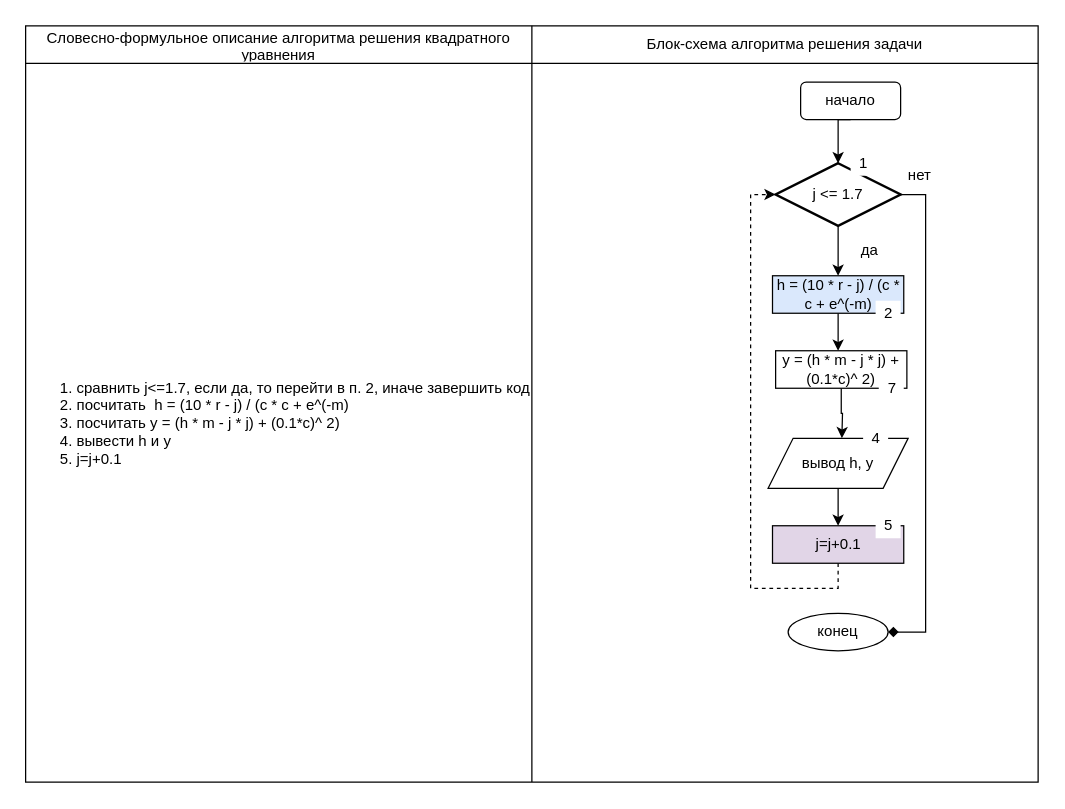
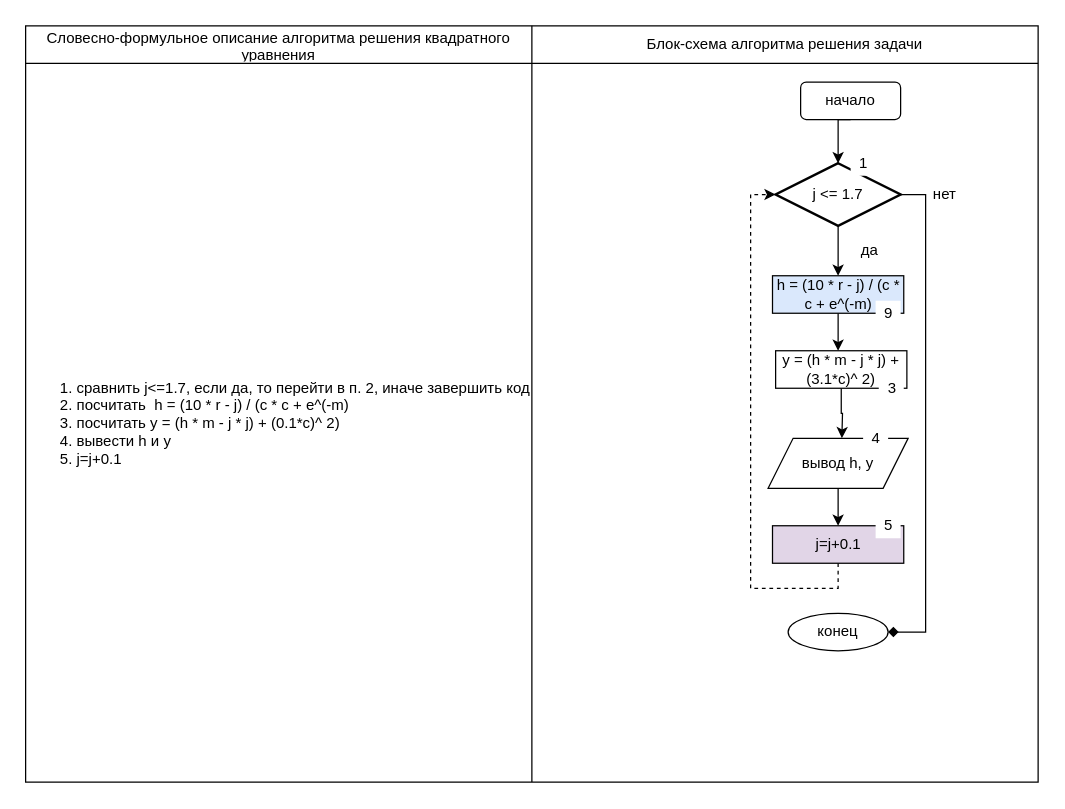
node "нет": moved (919, 176) -> (944, 194)
node "2": label "2" -> "9"
node "y = (h * m - j * j) + (0.1*c)^ 2)": label "y = (h * m - j * j) + (0.1*c)^ 2)" -> "y = (h * m - j * j) + (3.1*c)^ 2)"
node "7": label "7" -> "3"
